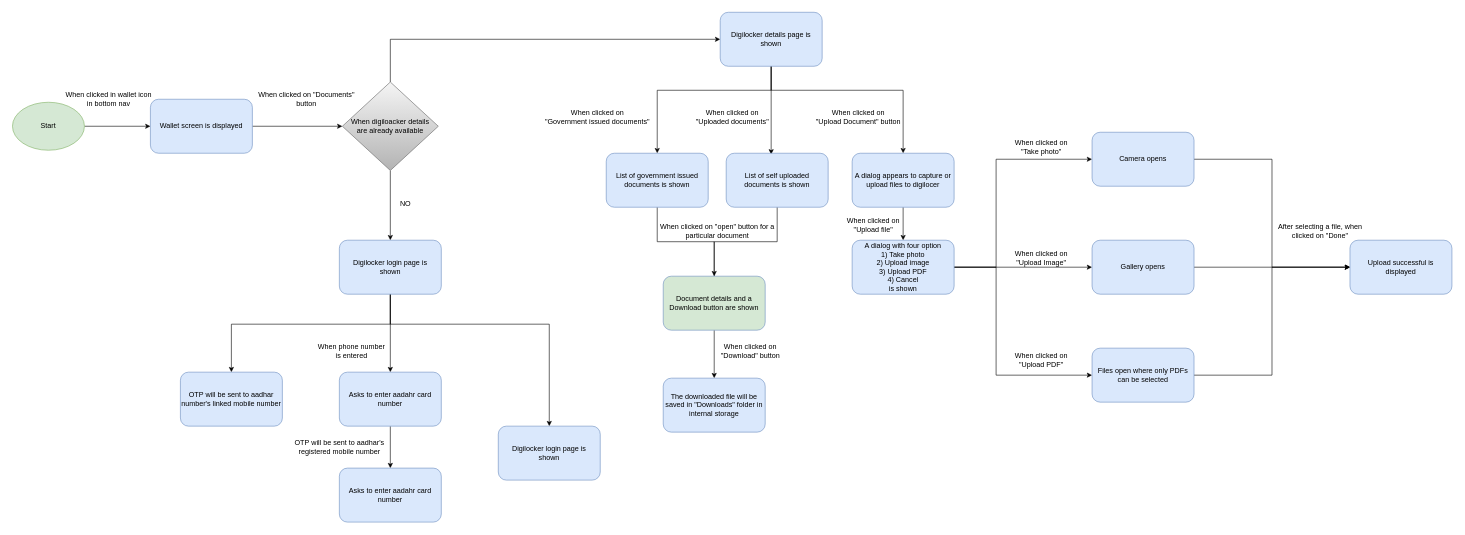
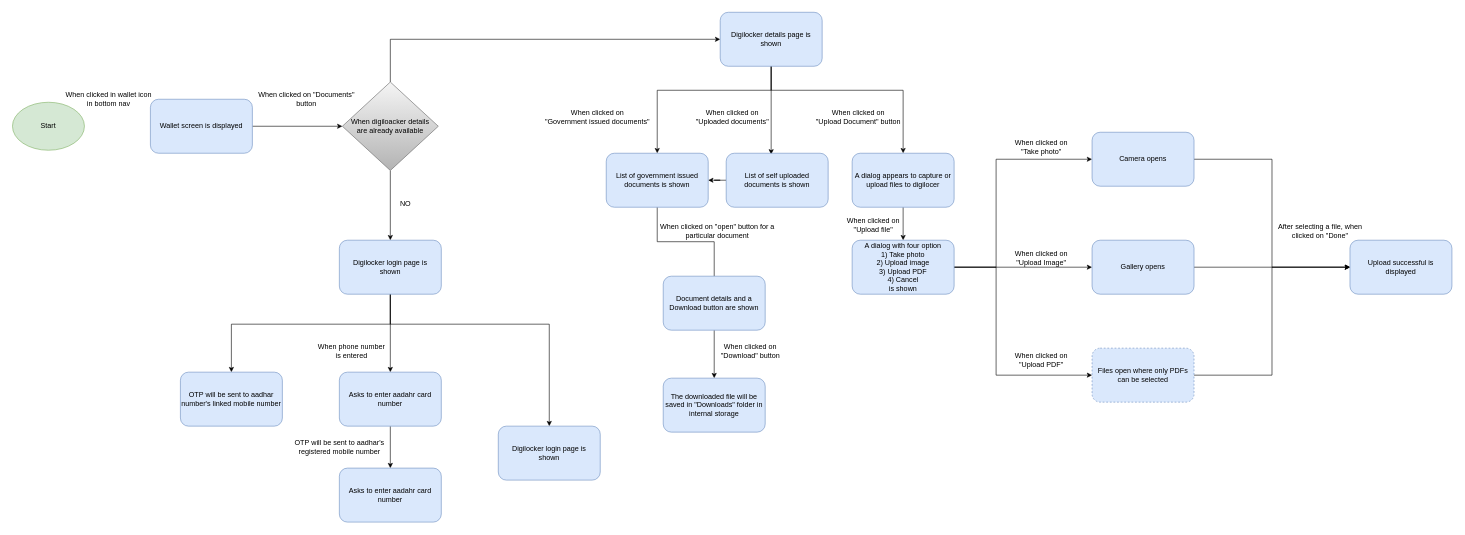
edge "Start" -> "Wallet screen is displayed": removed
edge "List of self uploaded documents is shown" -> "Document details and a Download button are shown": now "List of self uploaded documents is shown" -> "List of government issued documents is shown"
node "Document details and a Download button are shown": fillcolor #d5e8d4 -> #dae8fc
node "Files open where only PDFs can be selected": style solid -> dashed
